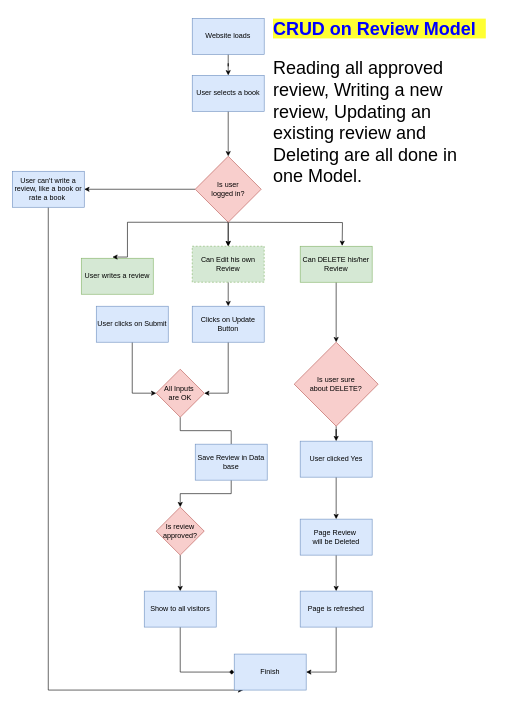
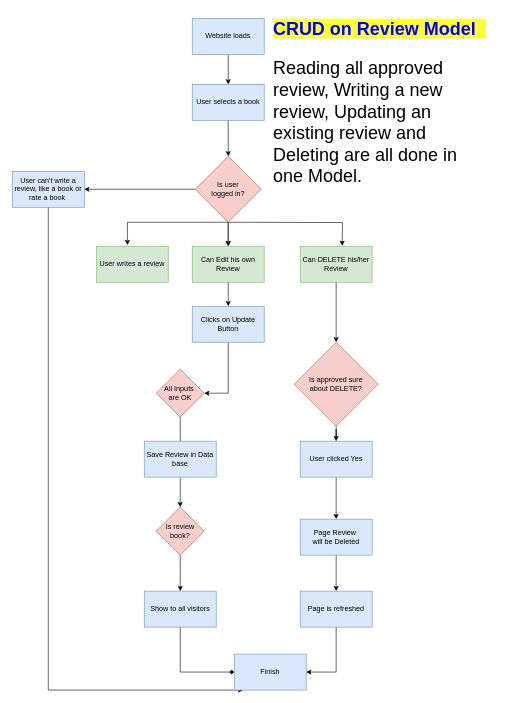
node "User selects a book": moved (228, 93) -> (228, 102)
node "Can Edit his own Review": style dashed -> solid
node "User writes a review": moved (117, 276) -> (132, 264)
node "User clicks on Submit": removed
node "Is user sure about DELETE?": label "Is user sure about DELETE?" -> "Is approved sure about DELETE?"
edge "User clicks on Submit" -> "All Inputs are OK": removed
node "Save Review in Data base": moved (231, 462) -> (180, 459)
node "Is review approved?": label "Is review approved?" -> "Is review book?"
